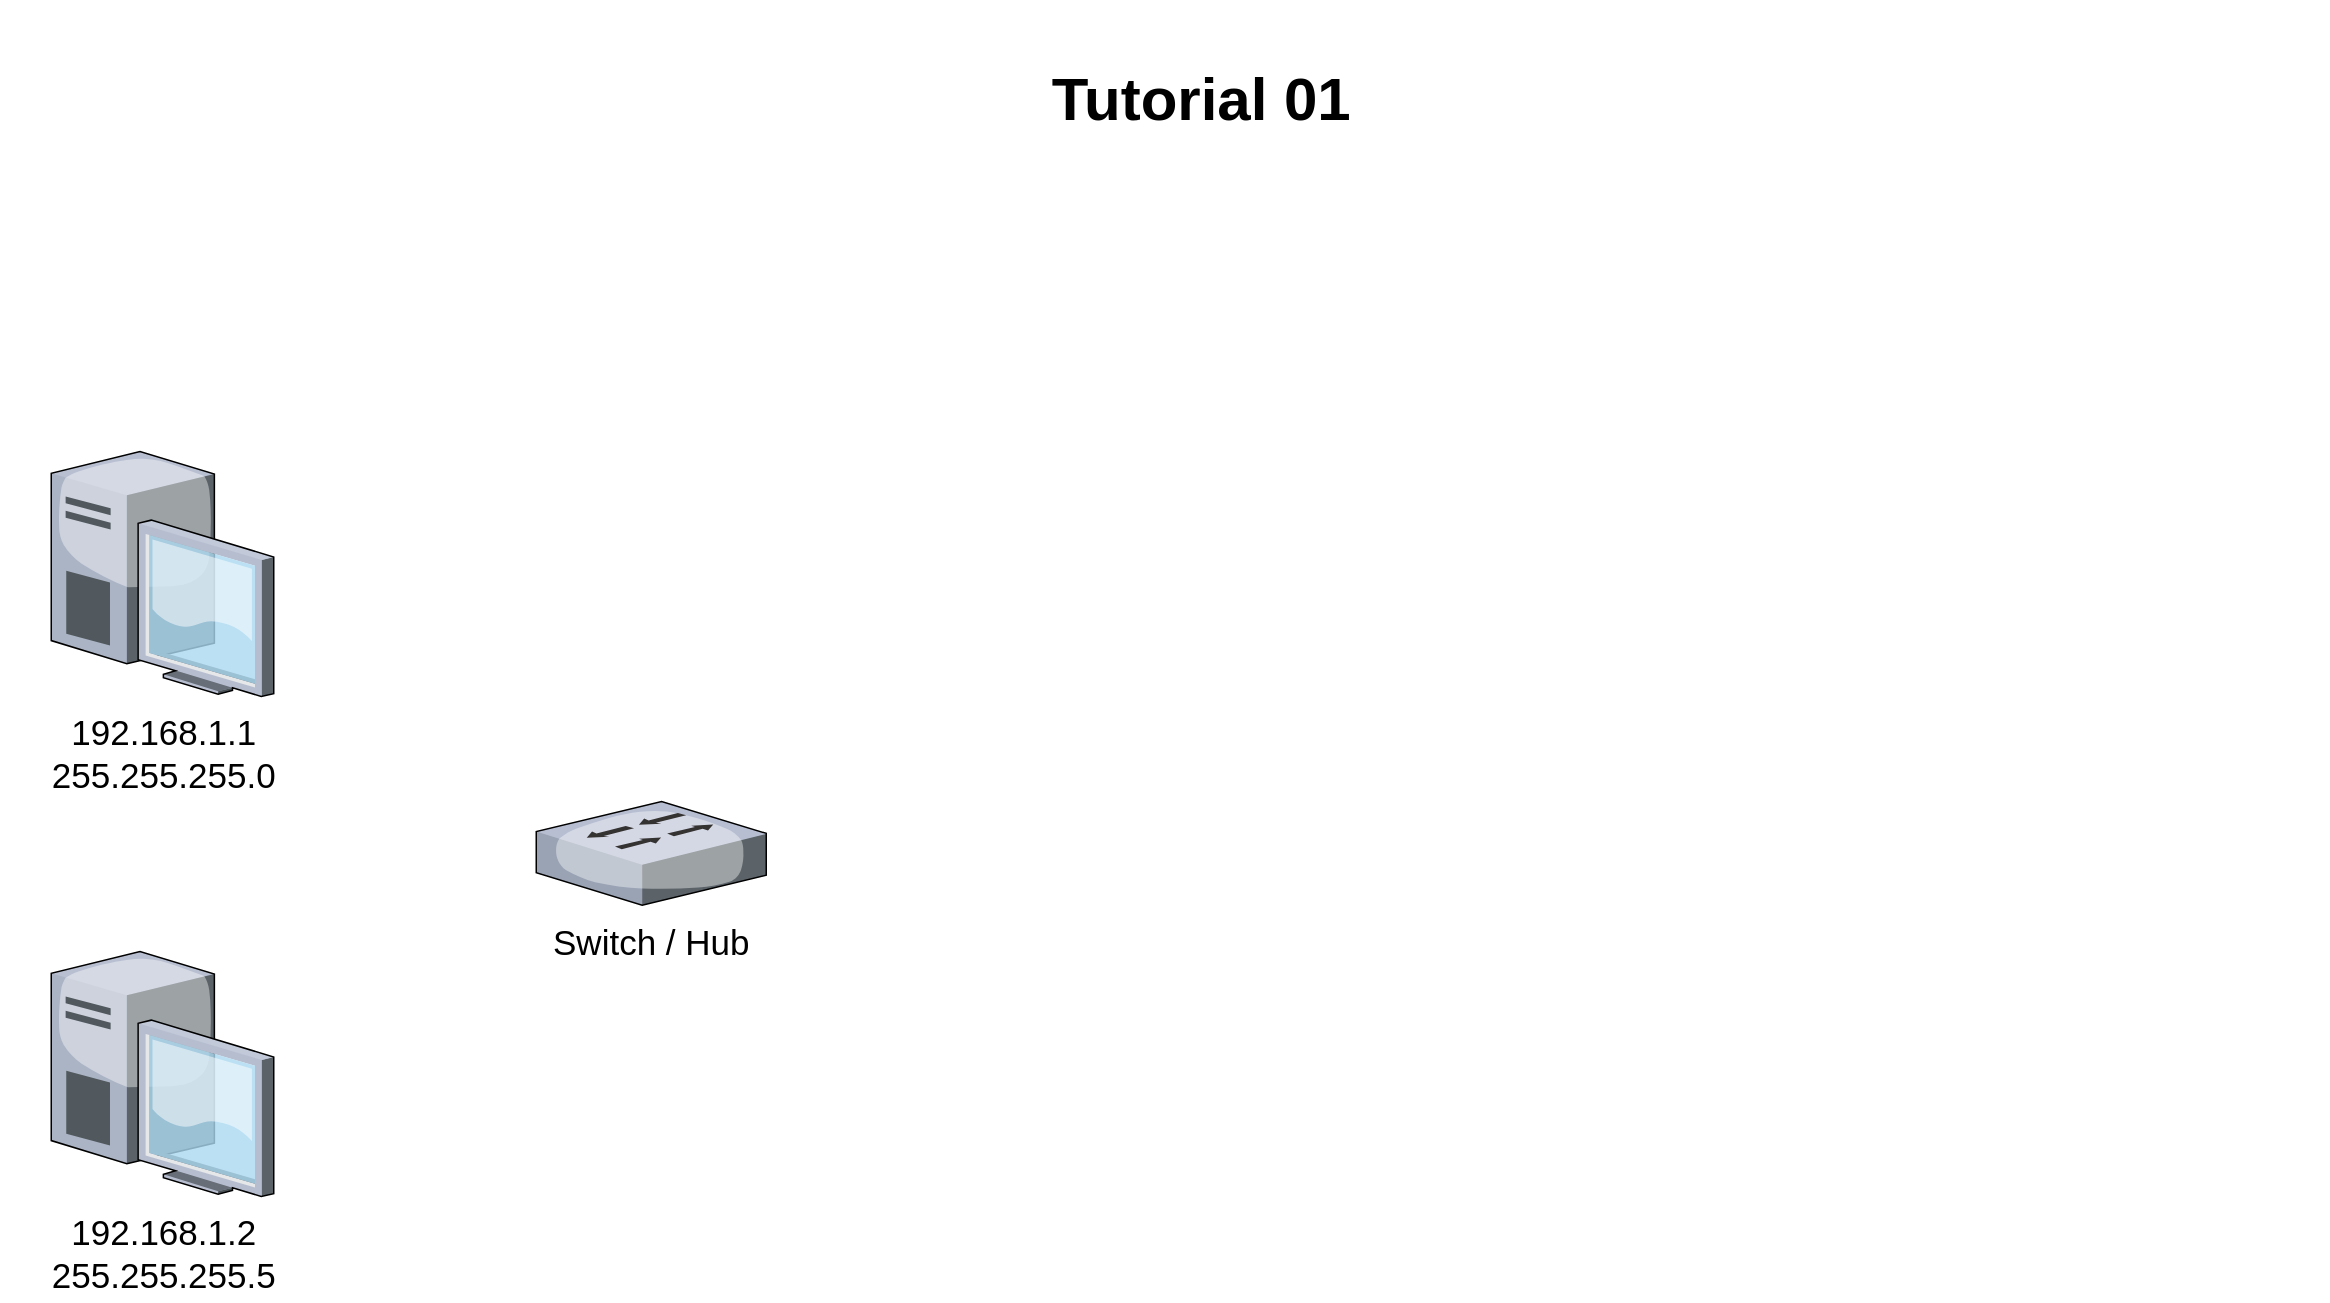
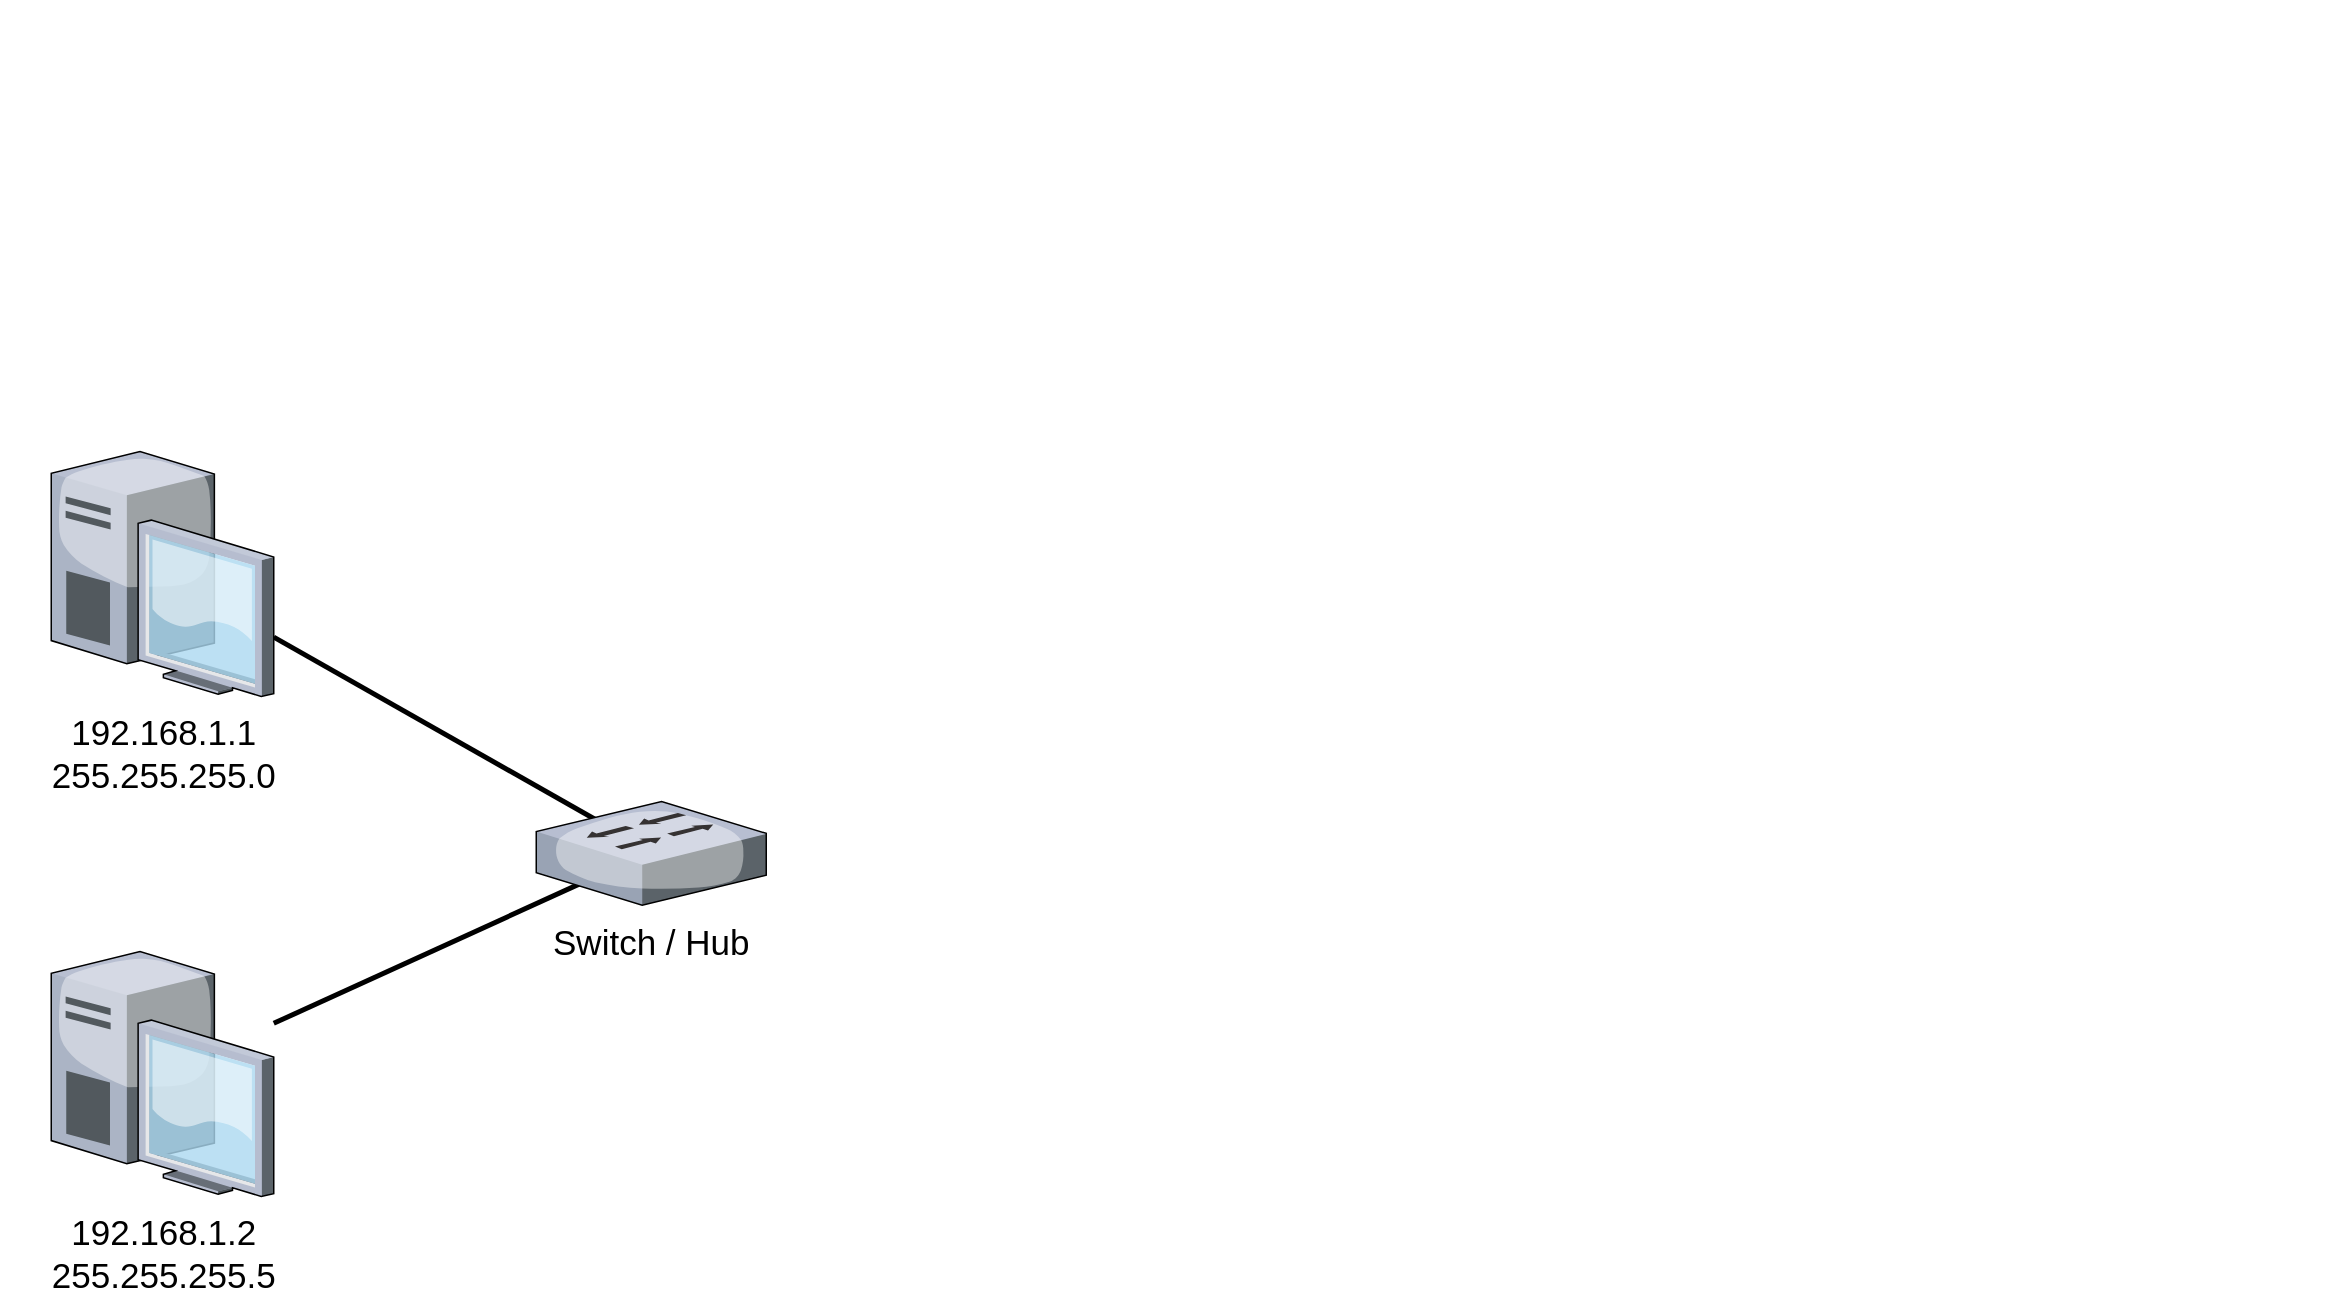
node "Tutorial 01": removed
edge "192.168.1.1 255.255.255.0" -- "Switch / Hub": added
edge "Switch / Hub" -- "192.168.1.2 255.255.255.5": added
